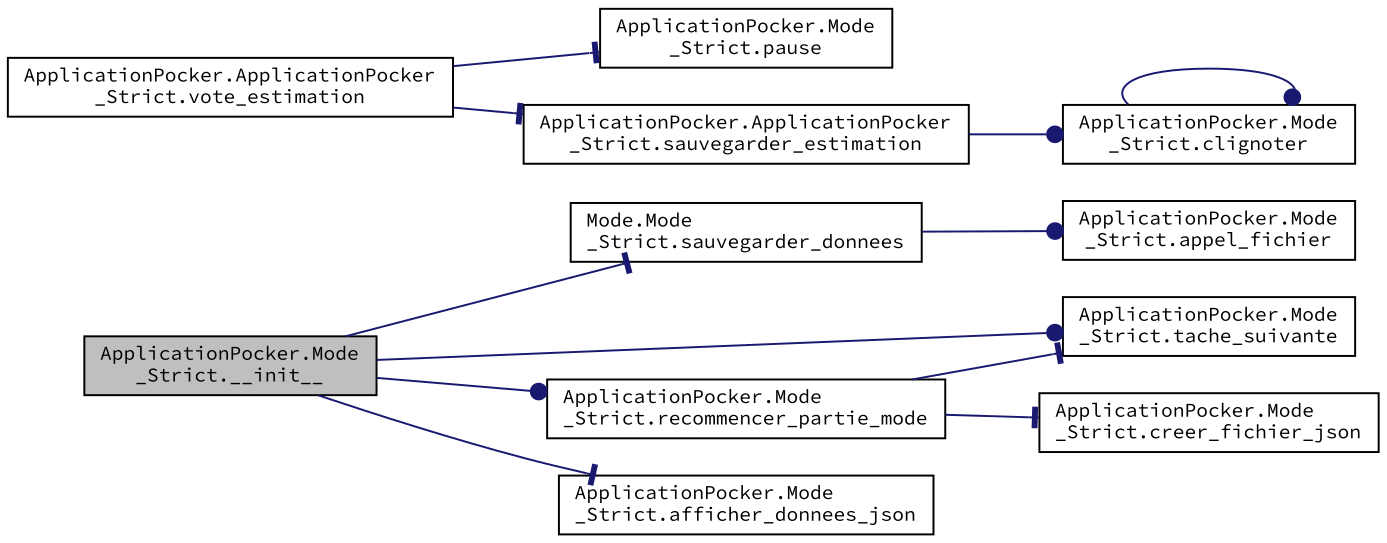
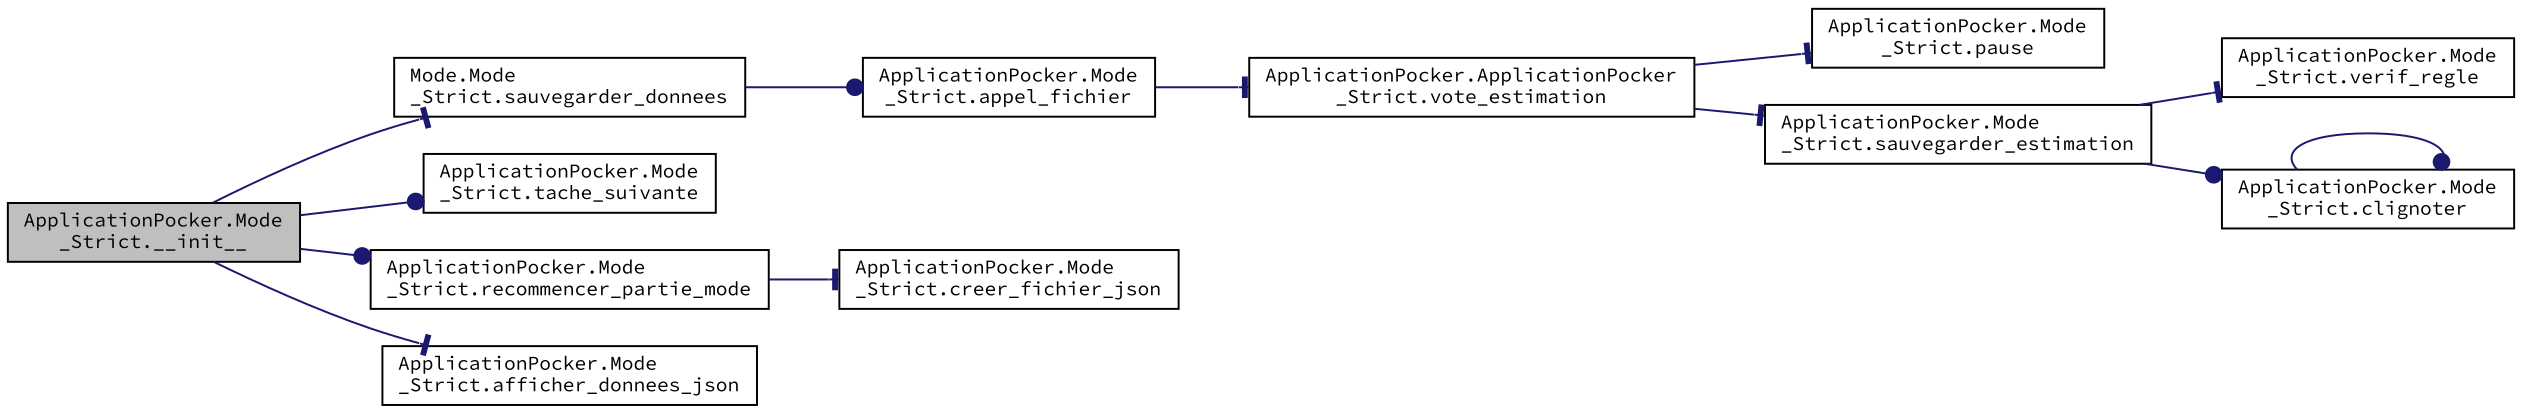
node "ApplicationPocker.Mode _Strict.verif_regle": added
edge "ApplicationPocker.Mode _Strict.appel_fichier" -> "ApplicationPocker.ApplicationPocker _Strict.vote_estimation": added
node "ApplicationPocker.ApplicationPocker _Strict.sauvegarder_estimation": label "ApplicationPocker.ApplicationPocker _Strict.sauvegarder_estimation" -> "ApplicationPocker.Mode _Strict.sauvegarder_estimation"
edge "ApplicationPocker.Mode _Strict.recommencer_partie_mode" -> "ApplicationPocker.Mode _Strict.tache_suivante": removed
